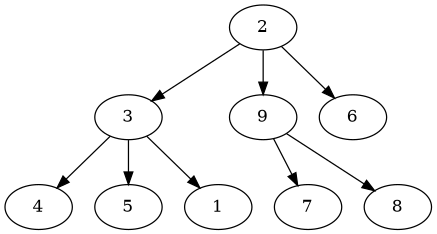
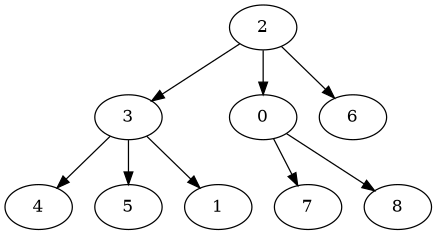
node "9": label "9" -> "0"
